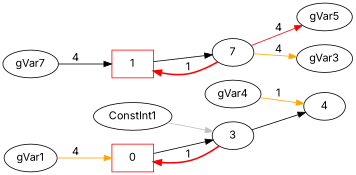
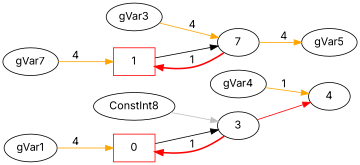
edge "7" -> "gVar5": color red -> orange
edge "7" -> "gVar3": reversed
edge "gVar7" -> "1": color black -> orange
node "ConstInt1": label "ConstInt1" -> "ConstInt8"
edge "3" -> "4": color black -> red
